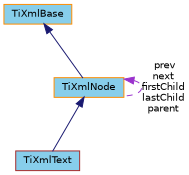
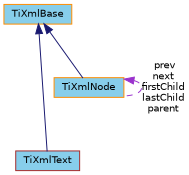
edge "TiXmlText" -> "TiXmlNode": now "TiXmlText" -> "TiXmlBase"
